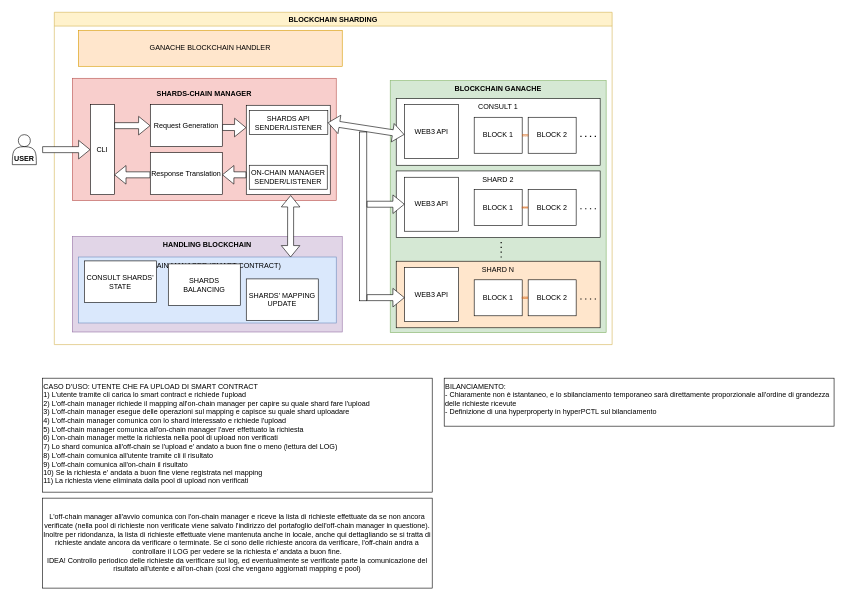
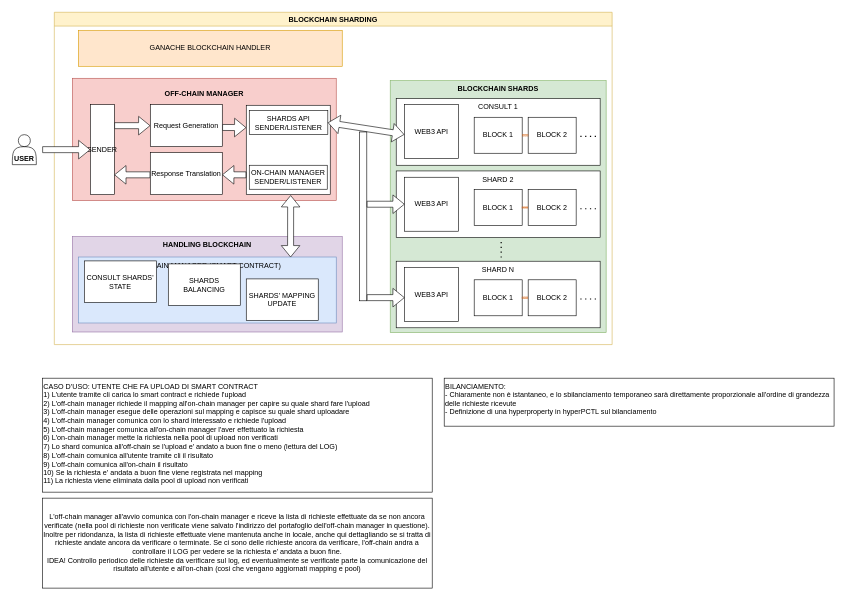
node "SHARDS-CHAIN MANAGER": label "SHARDS-CHAIN MANAGER" -> "OFF-CHAIN MANAGER"
node "BLOCKCHAIN GANACHE": label "BLOCKCHAIN GANACHE" -> "BLOCKCHAIN SHARDS"
node "CLI": label "CLI" -> "SENDER"
node "SHARD N": fillcolor #ffe6cc -> #ffffff
